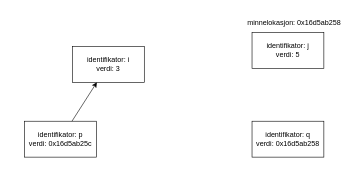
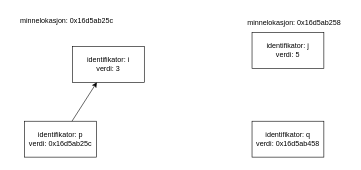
node "minnelokasjon: 0x16d5ab25c": added
node "identifikator: q verdi: 0x16d5ab258": label "identifikator: q verdi: 0x16d5ab258" -> "identifikator: q verdi: 0x16d5ab458"
